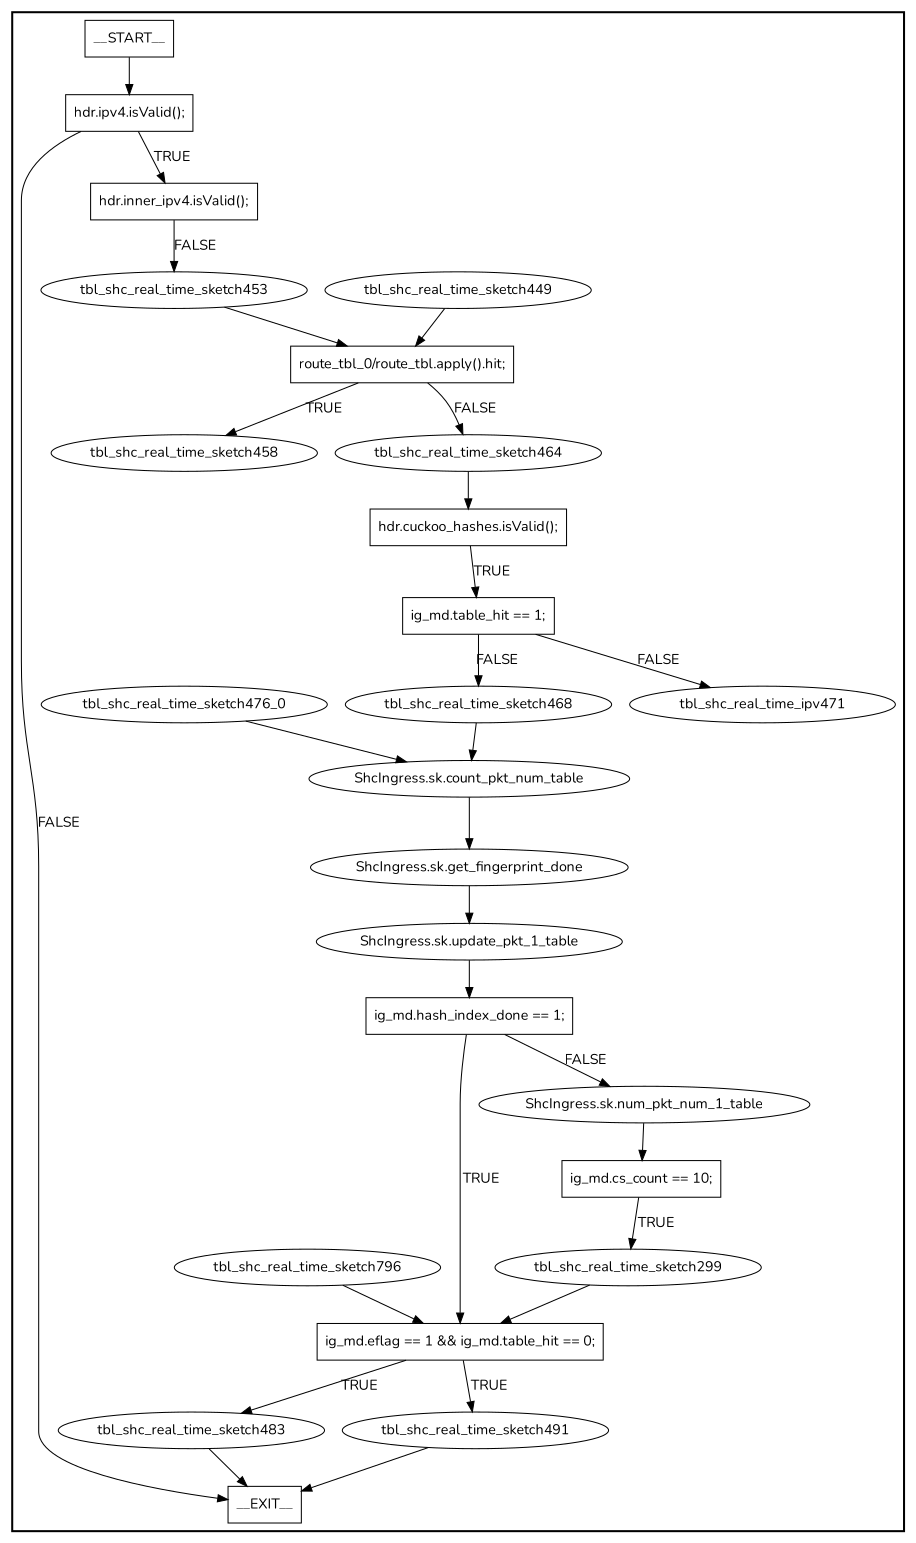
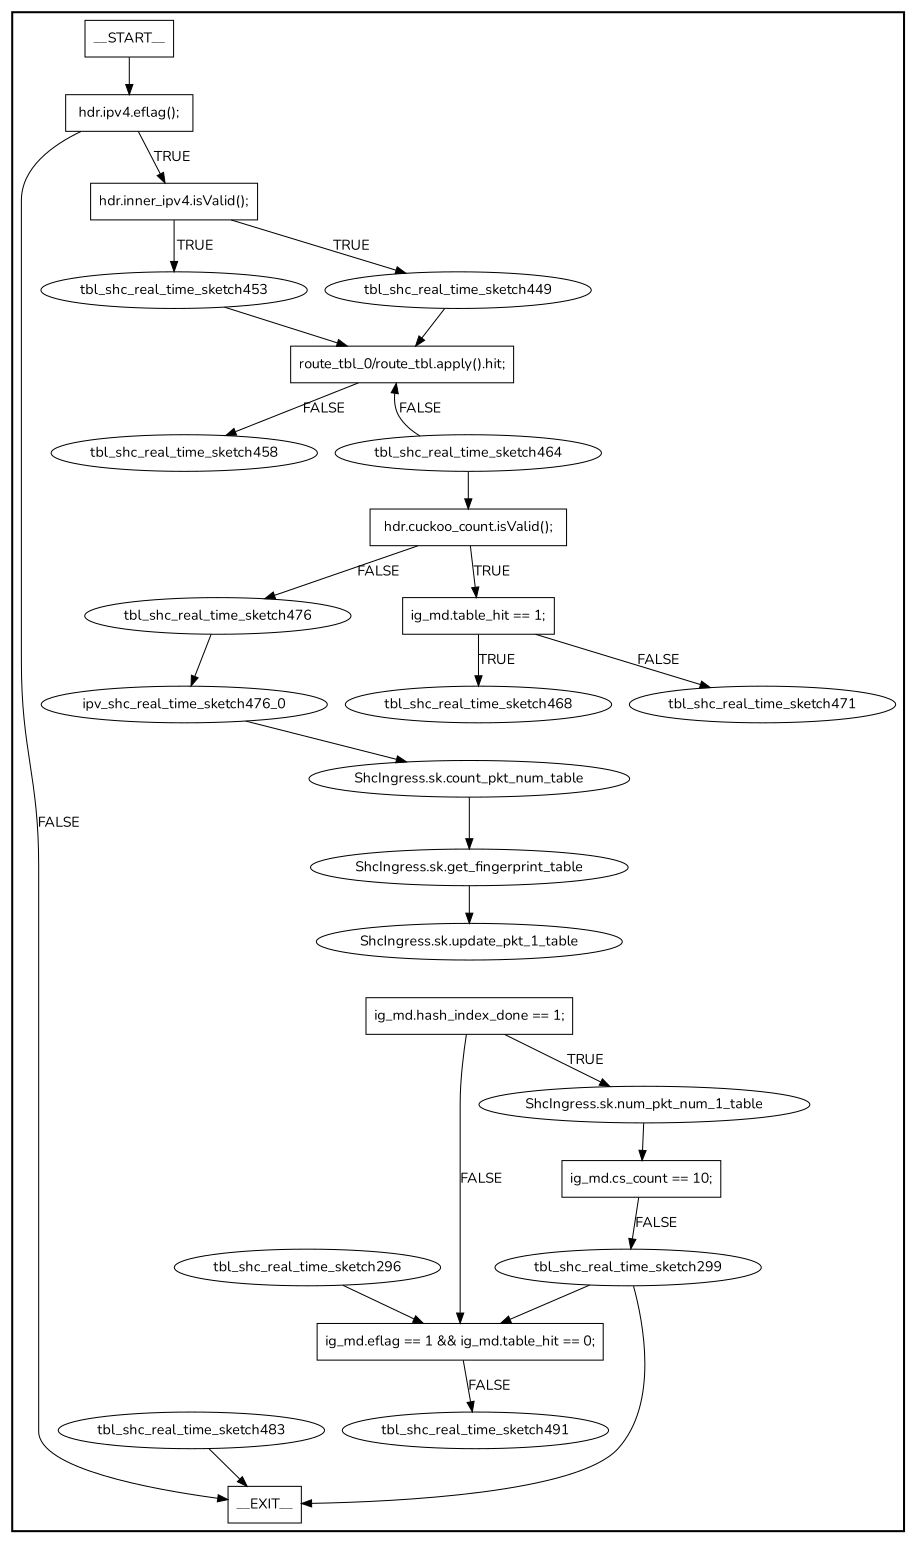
node "hdr.ipv4.isValid();": label "hdr.ipv4.isValid();" -> "hdr.ipv4.eflag();"
edge "hdr.inner_ipv4.isValid();" -> "tbl_shc_real_time_sketch449": added, label "TRUE"
edge "hdr.inner_ipv4.isValid();" -> "tbl_shc_real_time_sketch453": label "FALSE" -> "TRUE"
edge "route_tbl_0/route_tbl.apply().hit;" -> "tbl_shc_real_time_sketch464": reversed
edge "route_tbl_0/route_tbl.apply().hit;" -> "tbl_shc_real_time_sketch458": label "TRUE" -> "FALSE"
node "hdr.cuckoo_hashes.isValid();": label "hdr.cuckoo_hashes.isValid();" -> "hdr.cuckoo_count.isValid();"
node "tbl_shc_real_time_sketch476": added
edge "ig_md.table_hit == 1;" -> "tbl_shc_real_time_sketch468": label "FALSE" -> "TRUE"
node "tbl_shc_real_time_sketch476_0": label "tbl_shc_real_time_sketch476_0" -> "ipv_shc_real_time_sketch476_0"
node "tbl_shc_real_time_ipv471": label "tbl_shc_real_time_ipv471" -> "tbl_shc_real_time_sketch471"
edge "tbl_shc_real_time_sketch468" -> "ShcIngress.sk.count_pkt_num_table": removed
node "ShcIngress.sk.get_fingerprint_done": label "ShcIngress.sk.get_fingerprint_done" -> "ShcIngress.sk.get_fingerprint_table"
edge "ShcIngress.sk.update_pkt_1_table" -> "ig_md.hash_index_done == 1;": removed
edge "ig_md.hash_index_done == 1;" -> "ShcIngress.sk.num_pkt_num_1_table": label "FALSE" -> "TRUE"
edge "ig_md.hash_index_done == 1;" -> "ig_md.eflag == 1 && ig_md.table_hit == 0;": label "TRUE" -> "FALSE"
edge "ig_md.cs_count == 10;" -> "tbl_shc_real_time_sketch299": label "TRUE" -> "FALSE"
node "tbl_shc_real_time_sketch796": label "tbl_shc_real_time_sketch796" -> "tbl_shc_real_time_sketch296"
edge "ig_md.eflag == 1 && ig_md.table_hit == 0;" -> "tbl_shc_real_time_sketch483": removed, label "TRUE"
edge "ig_md.eflag == 1 && ig_md.table_hit == 0;" -> "tbl_shc_real_time_sketch491": label "TRUE" -> "FALSE"
edge "tbl_shc_real_time_sketch491" -> "__EXIT__": now "tbl_shc_real_time_sketch299" -> "__EXIT__"
